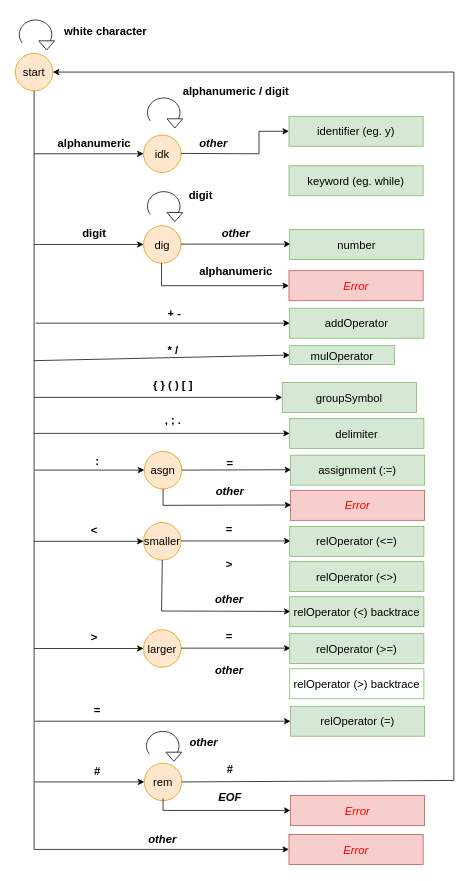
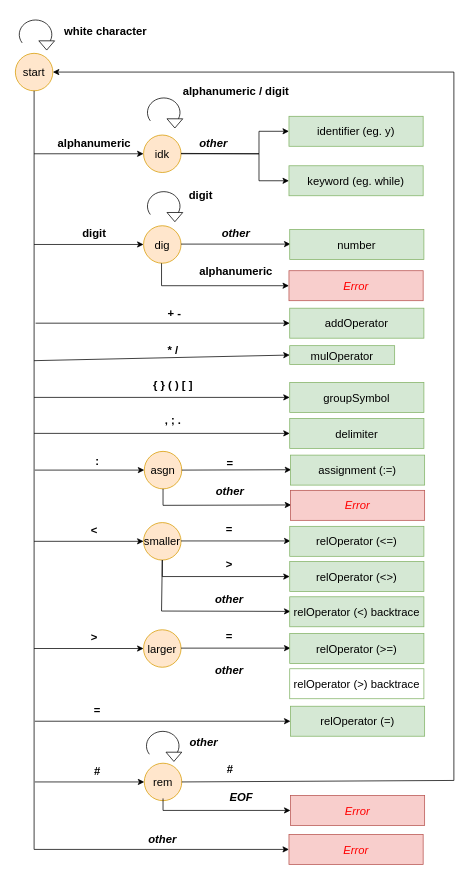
edge "idk" -> "keyword (eg. while)": added
node "groupSymbol": moved (350, 397) -> (357, 397)
edge "smaller" -> "relOperator (<>)": added
node "EOF": moved (230, 797) -> (241, 797)
